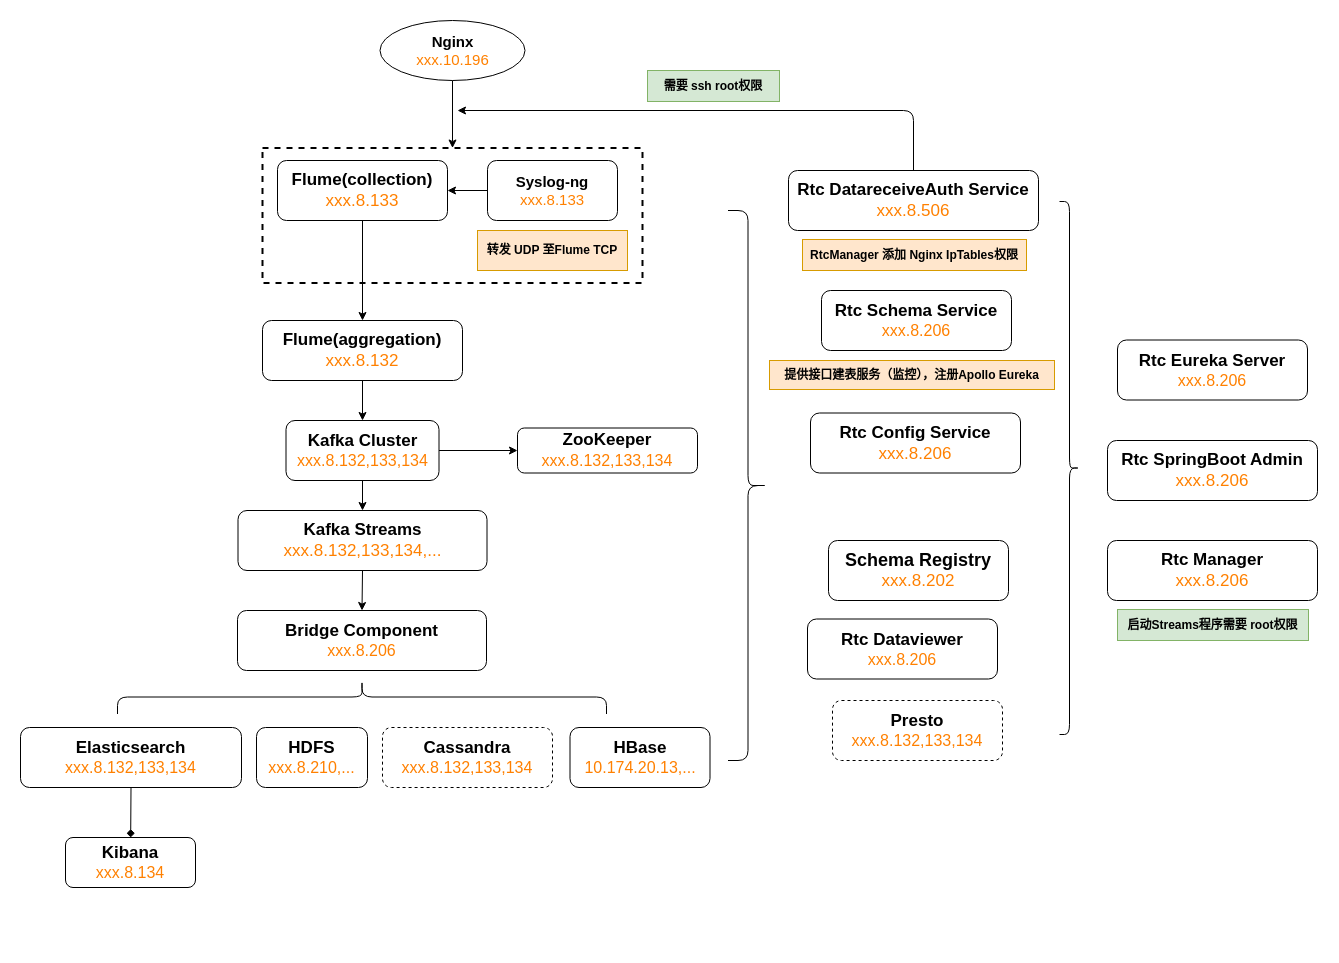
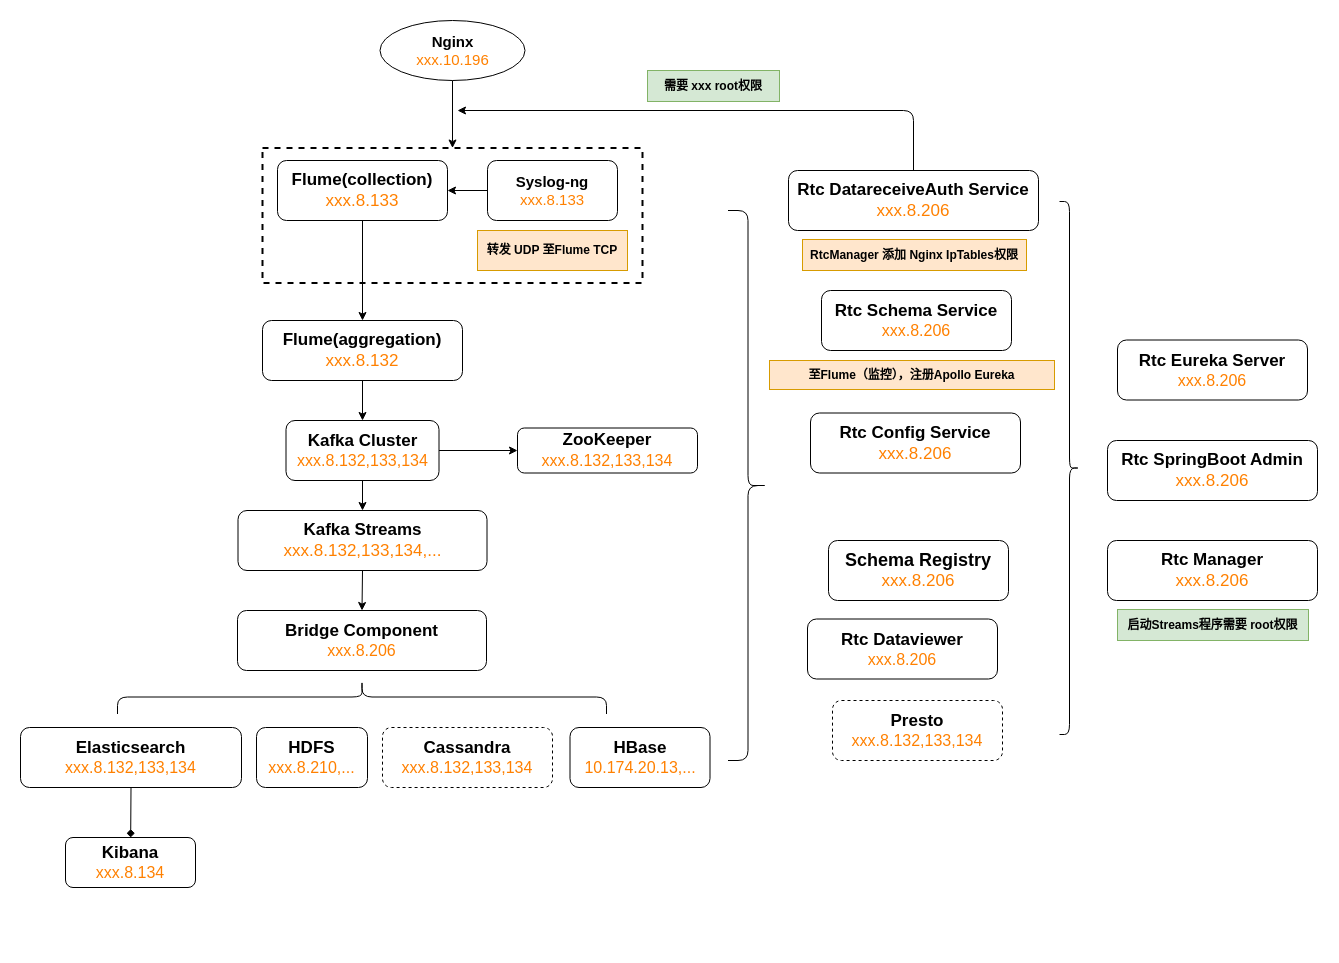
node "需要 ssh root权限": label "需要 ssh root权限" -> "需要 xxx root权限"
node "Rtc DatareceiveAuth Service xxx.8.506": label "Rtc DatareceiveAuth Service xxx.8.506" -> "Rtc DatareceiveAuth Service xxx.8.206"
node "提供接口建表服务（监控），注册Apollo Eureka": label "提供接口建表服务（监控），注册Apollo Eureka" -> "至Flume（监控），注册Apollo Eureka"
node "Schema Registry xxx.8.202": label "Schema Registry xxx.8.202" -> "Schema Registry xxx.8.206"
